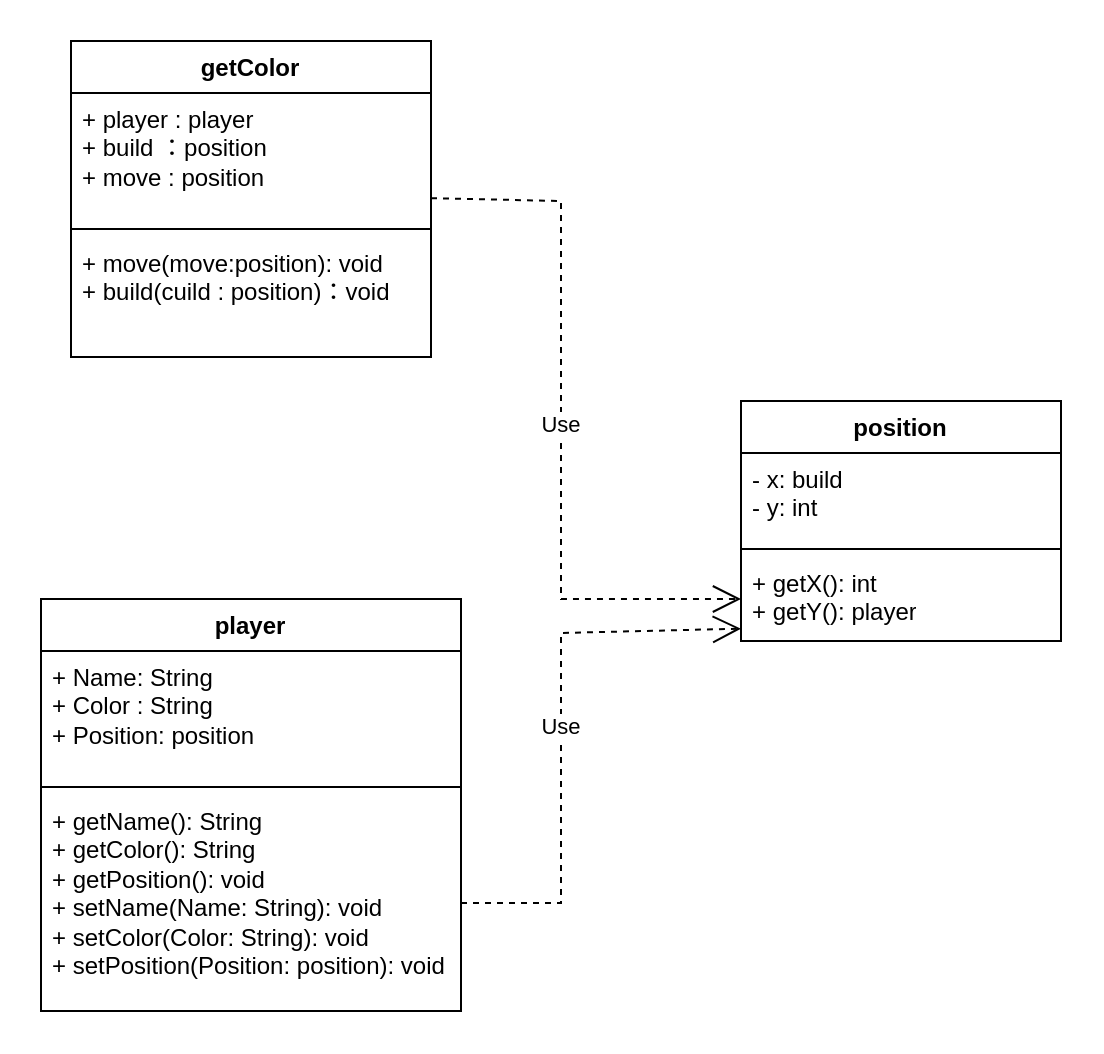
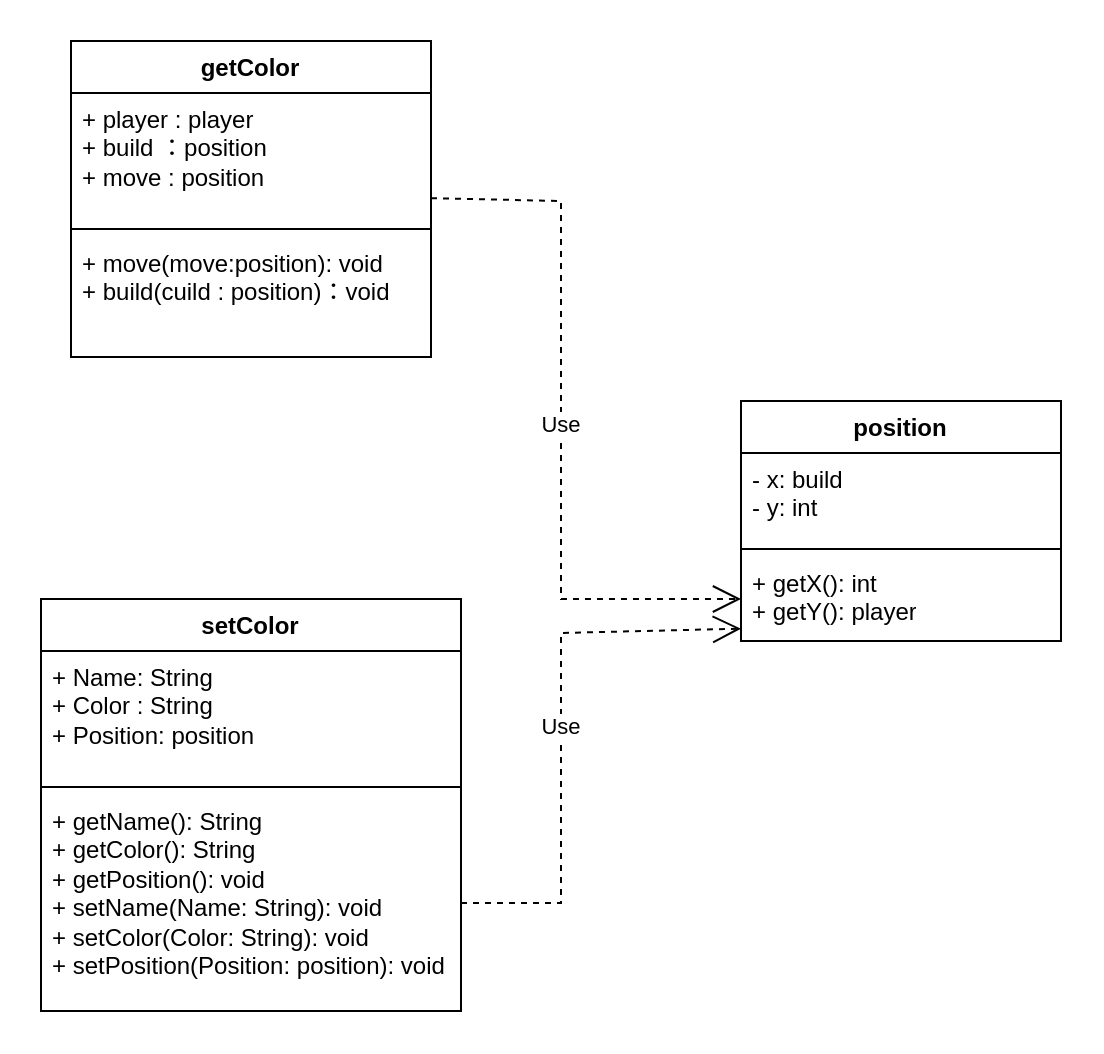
node "player": label "player" -> "setColor"
